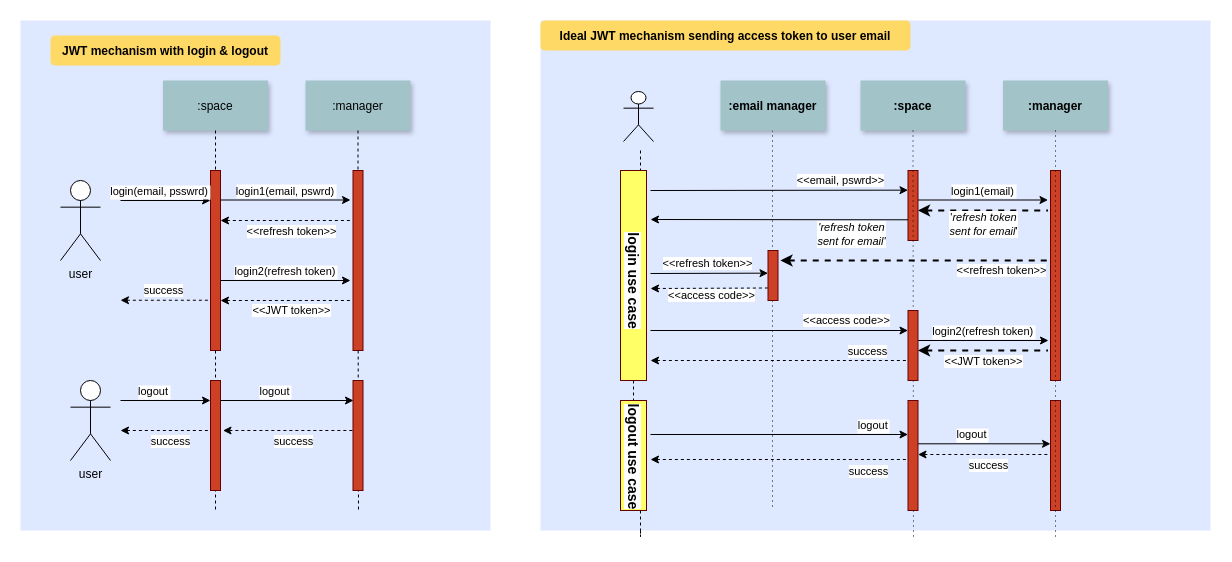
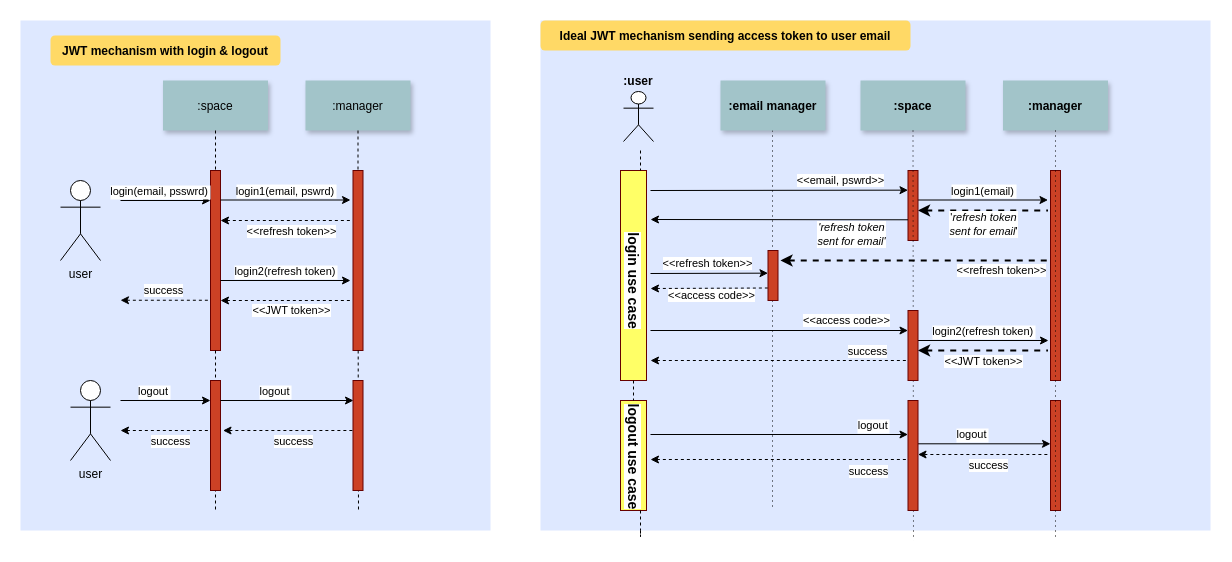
node ":user": added
